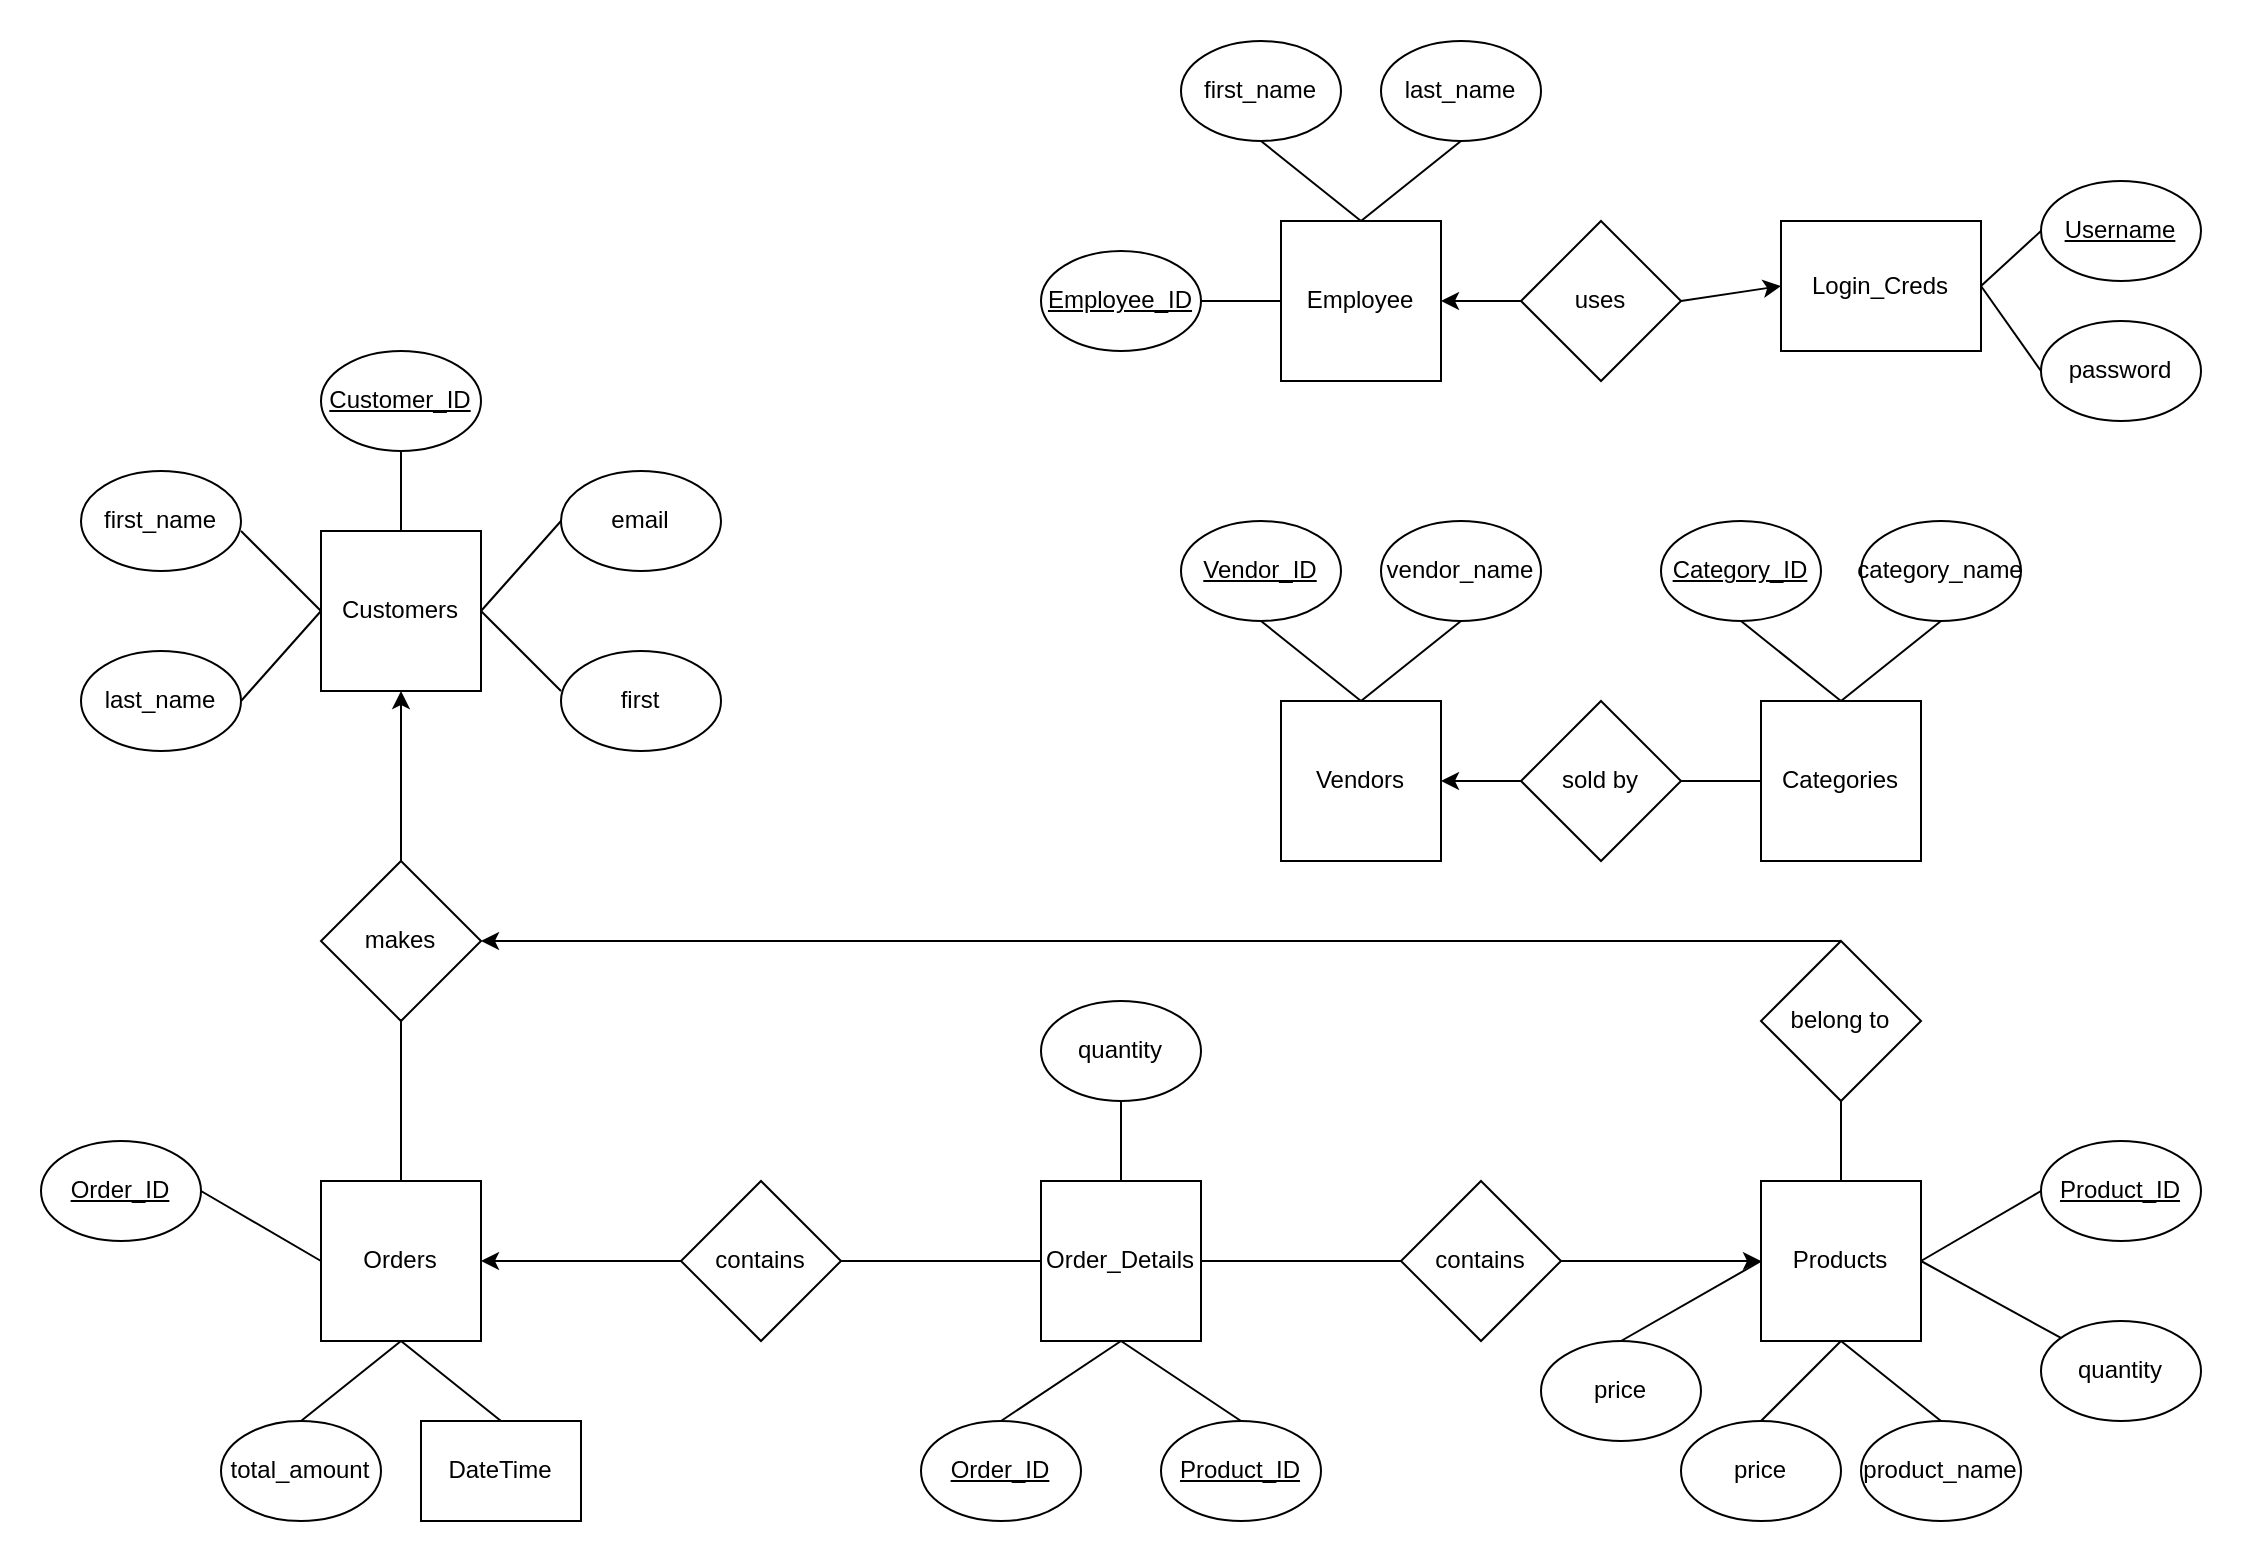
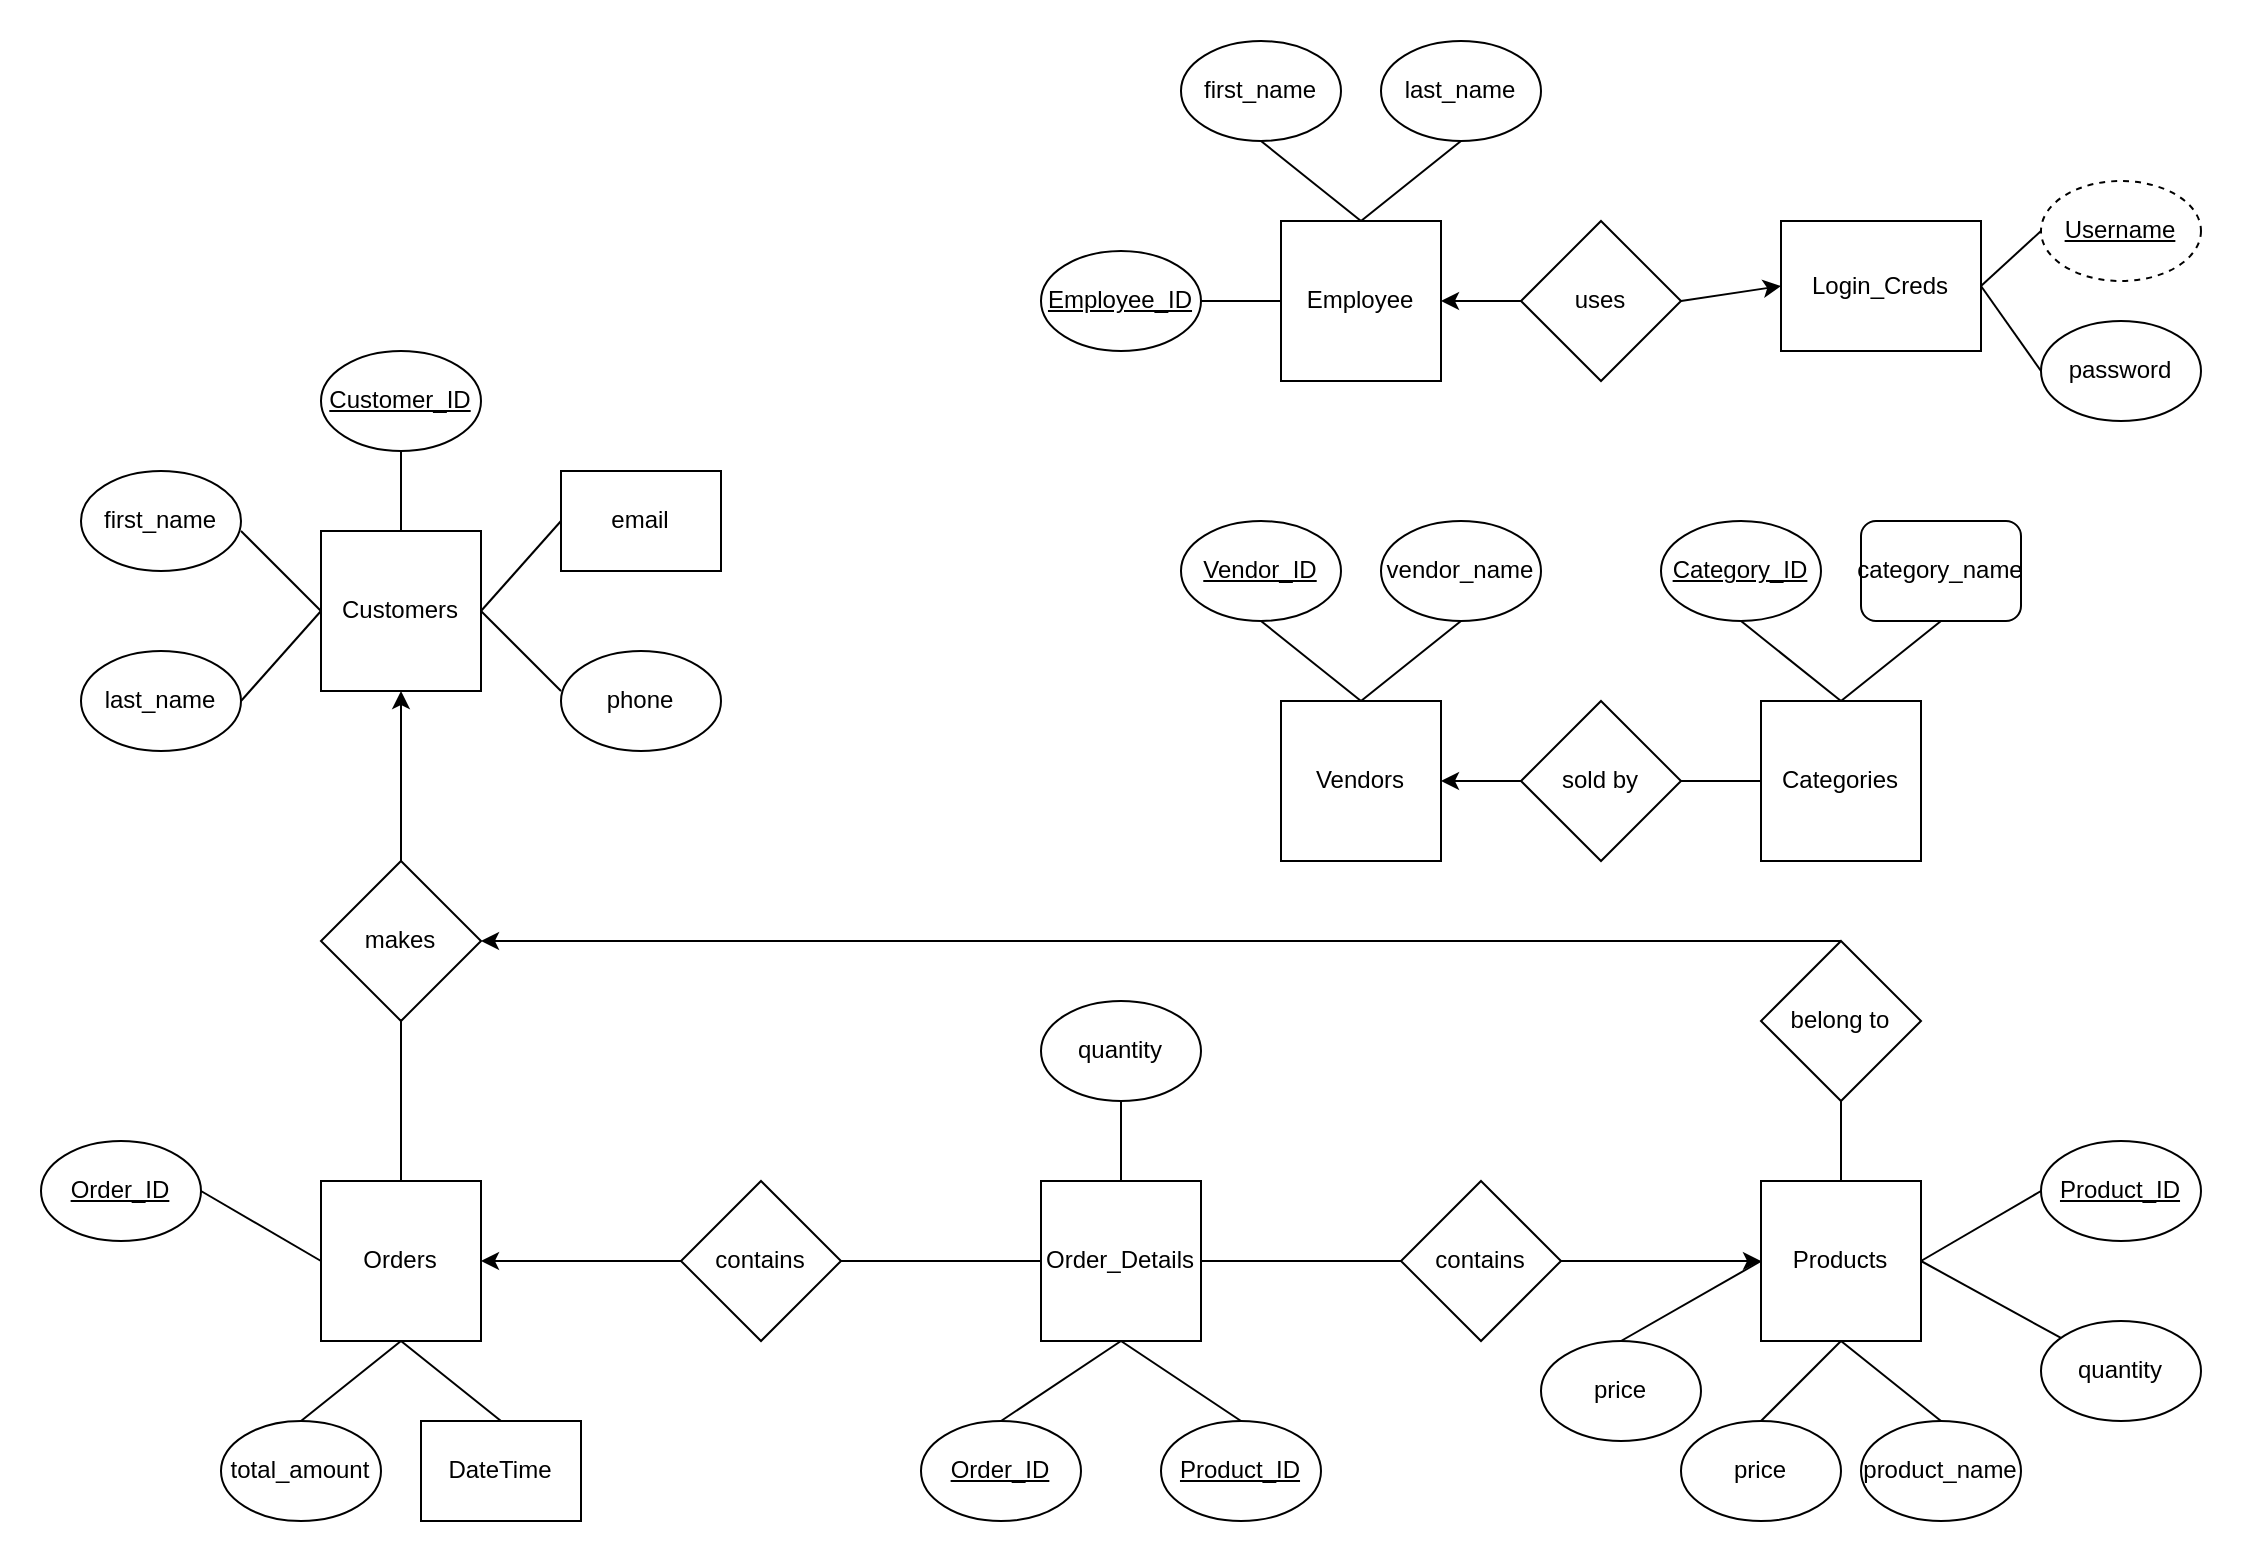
node "Username": style solid -> dashed
node "email": shape ellipse -> rectangle
node "category_name": shape ellipse -> rounded rectangle
node "first": label "first" -> "phone"
